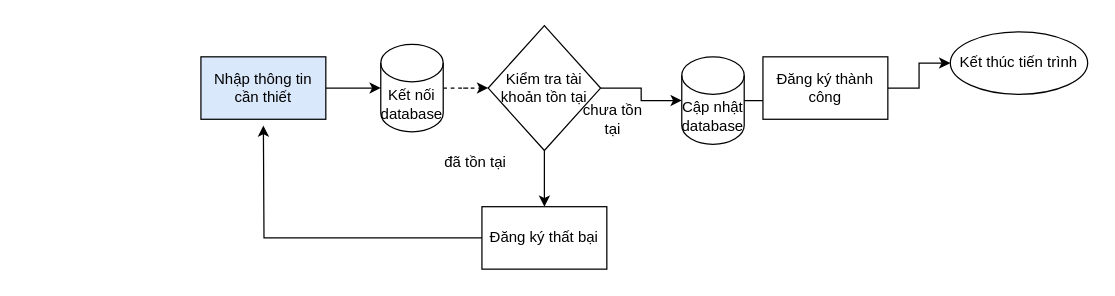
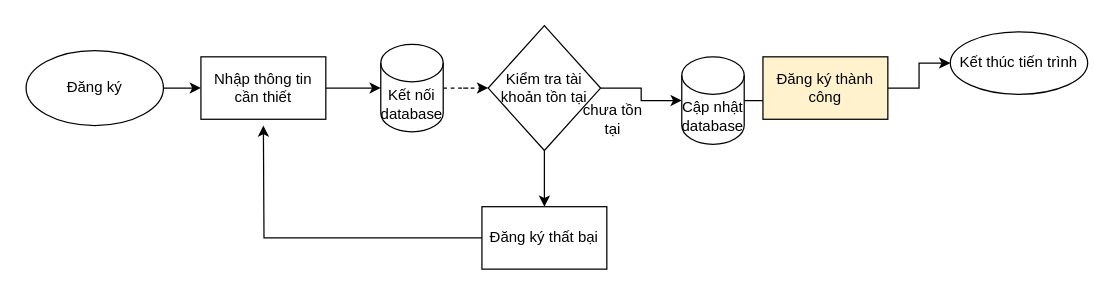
node "Đăng ký": added
edge "Đăng ký" -> "Nhập thông tin cần thiết": added
node "Nhập thông tin cần thiết": fillcolor #dae8fc -> #ffffff
node "Đăng ký thành công": fillcolor #ffffff -> #fff2cc
node "đã tồn tại": removed
